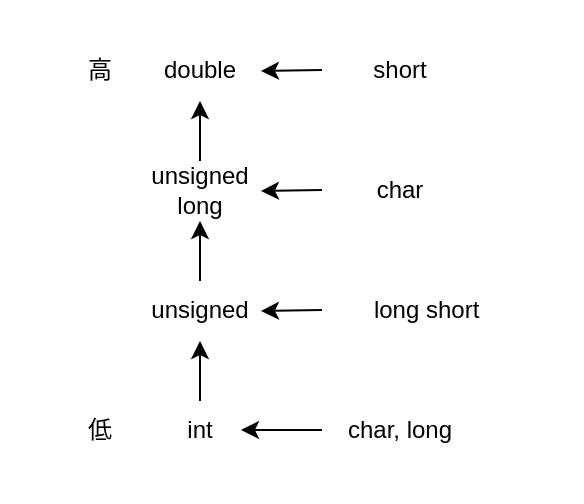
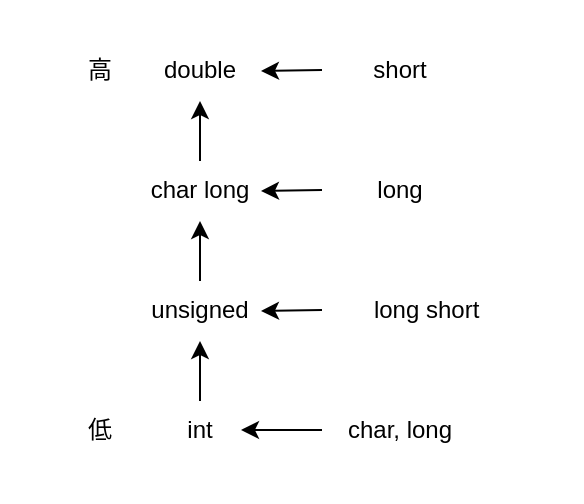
node "unsigned long": label "unsigned long" -> "char long"
node "char": label "char" -> "long"
